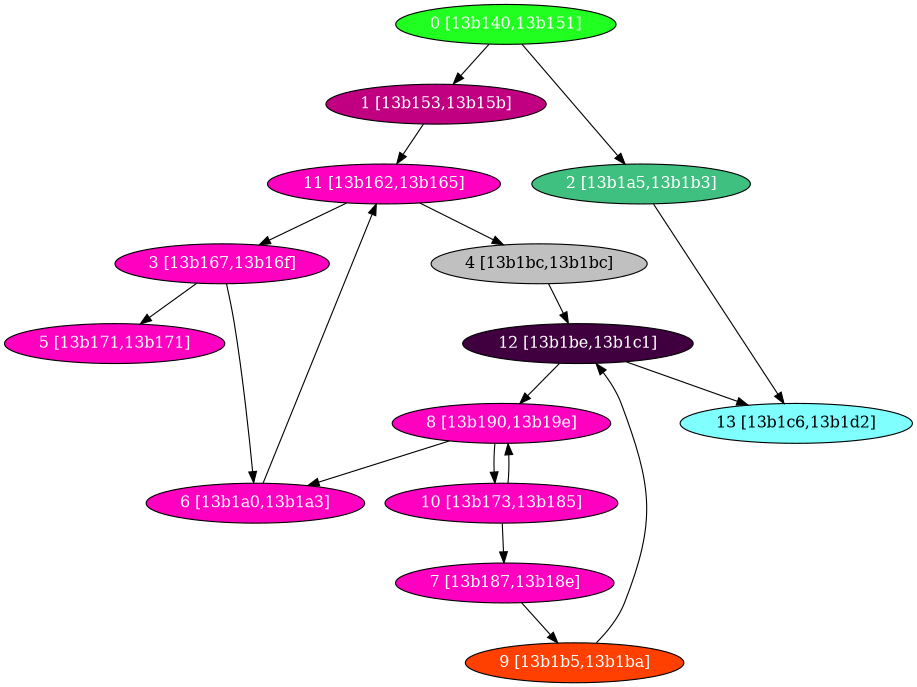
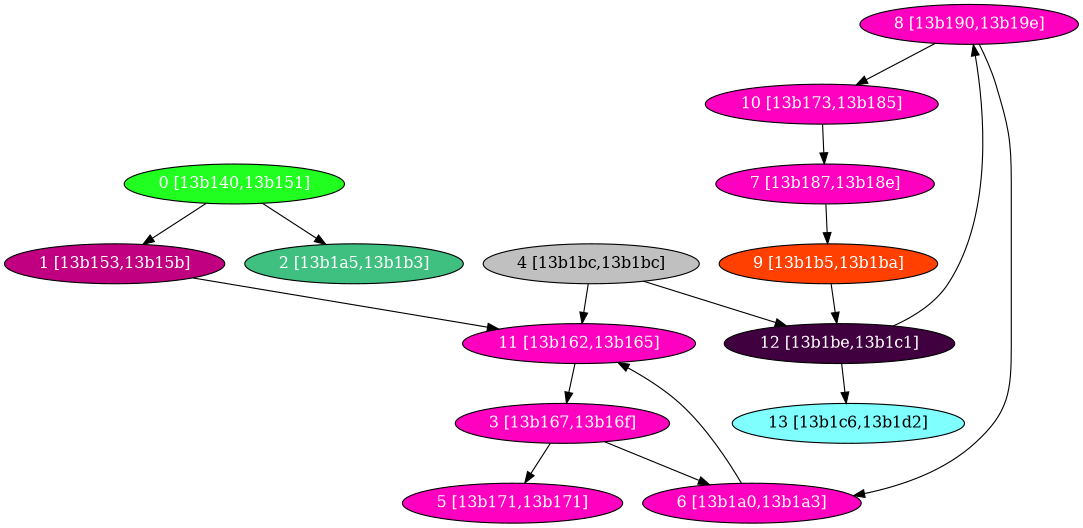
edge "11 [13b162,13b165]" -> "4 [13b1bc,13b1bc]": reversed
edge "2 [13b1a5,13b1b3]" -> "13 [13b1c6,13b1d2]": removed
edge "10 [13b173,13b185]" -> "8 [13b190,13b19e]": removed
